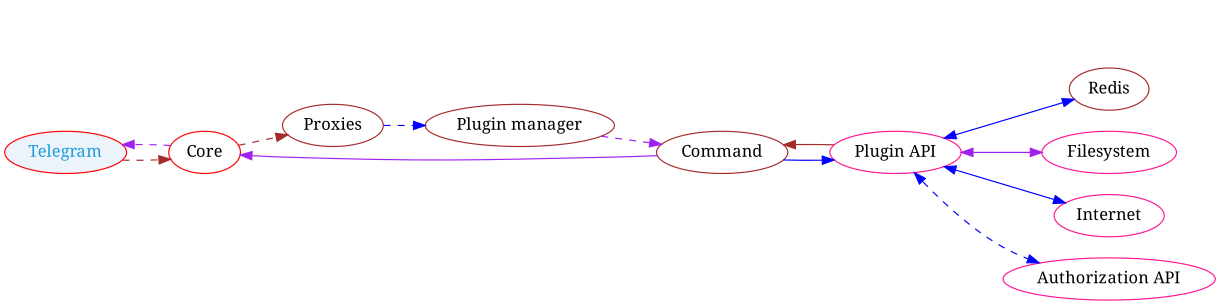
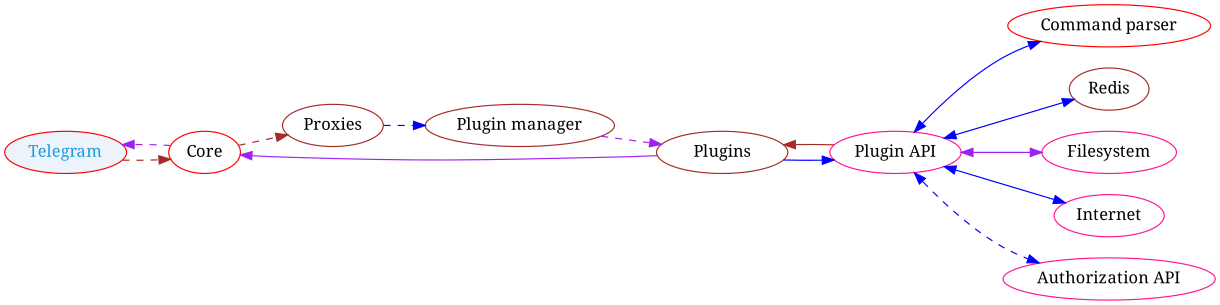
node "Command parser": added
node "Command": label "Command" -> "Plugins"
